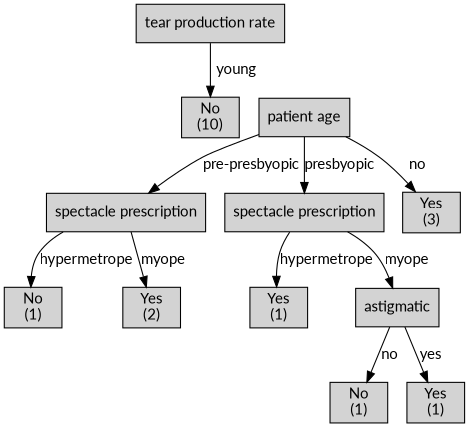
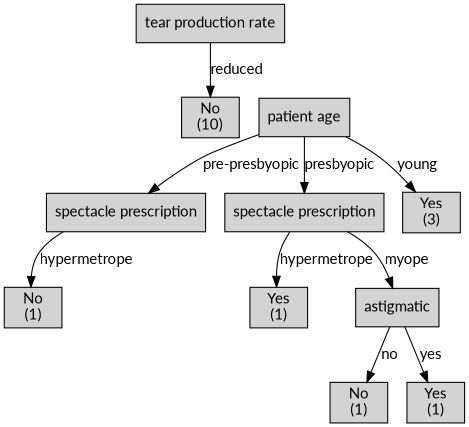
edge "tear production rate" -> "No (10)": label "young" -> "reduced"
edge "patient age" -> "Yes (3)": label "no" -> "young"
node "Yes (2)": removed
